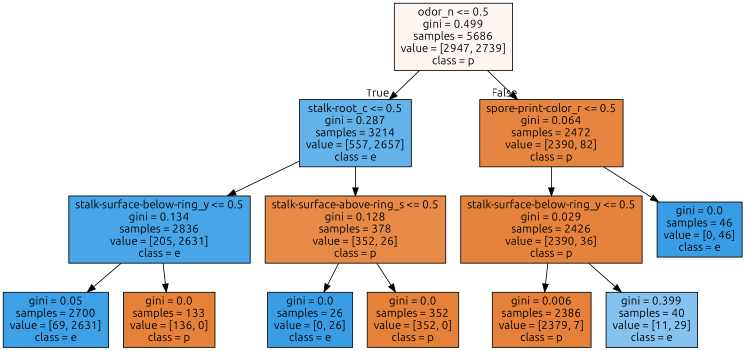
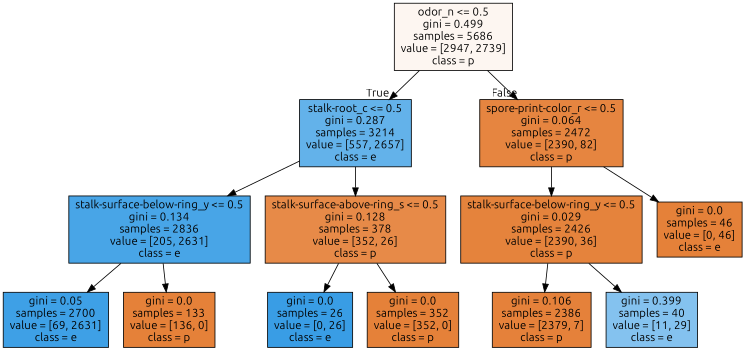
node "gini = 0.0 samples = 46 value = [0, 46] class = e": fillcolor #399de5 -> #e58139
node "gini = 0.006 samples = 2386 value = [2379, 7] class = p": label "gini = 0.006 samples = 2386 value = [2379, 7] class = p" -> "gini = 0.106 samples = 2386 value = [2379, 7] class = p"
